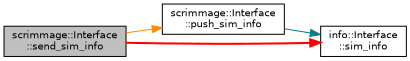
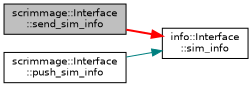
edge "scrimmage::Interface ::send_sim_info" -> "scrimmage::Interface ::push_sim_info": removed
